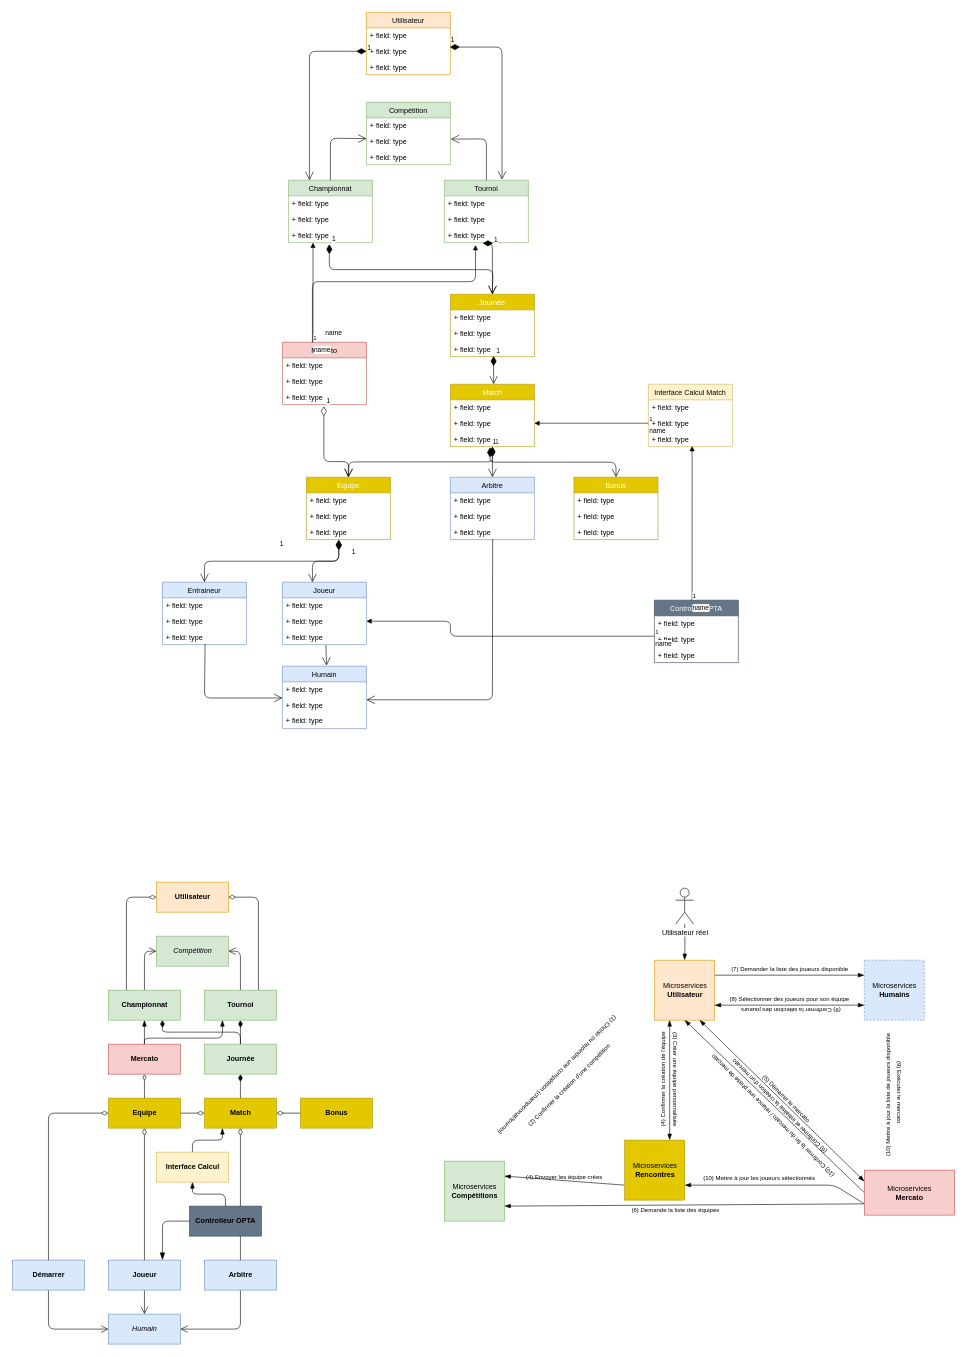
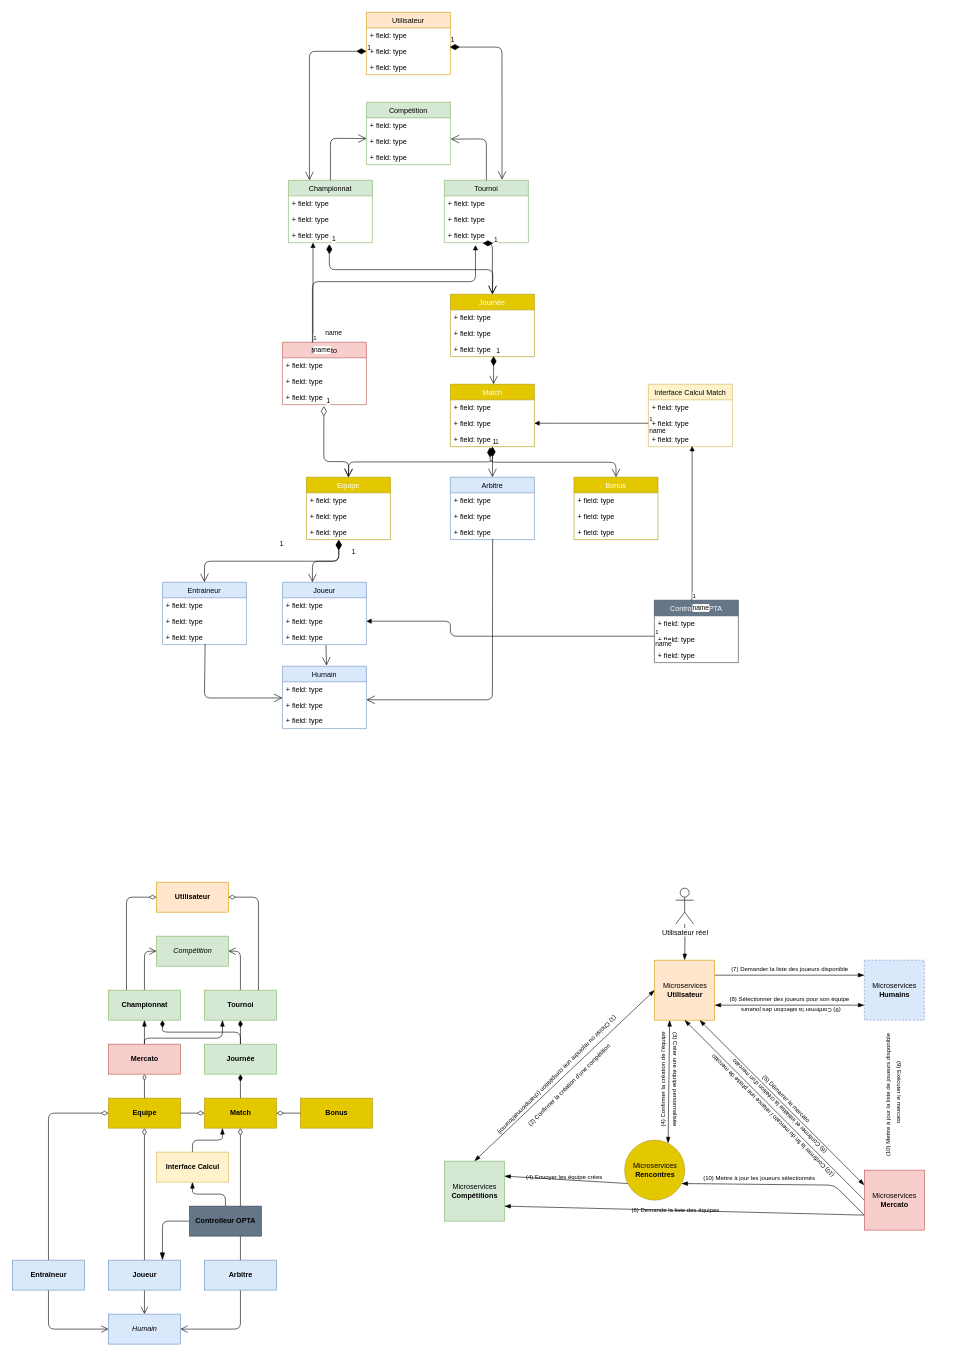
edge "Microservices Utilisateur" -- "Microservices Compétitions": added
node "Microservices Rencontres": shape rectangle -> ellipse
node "Microservices Mercato": size 90x45 -> 60x60
node "Démarrer": label "Démarrer" -> "Entraîneur"
